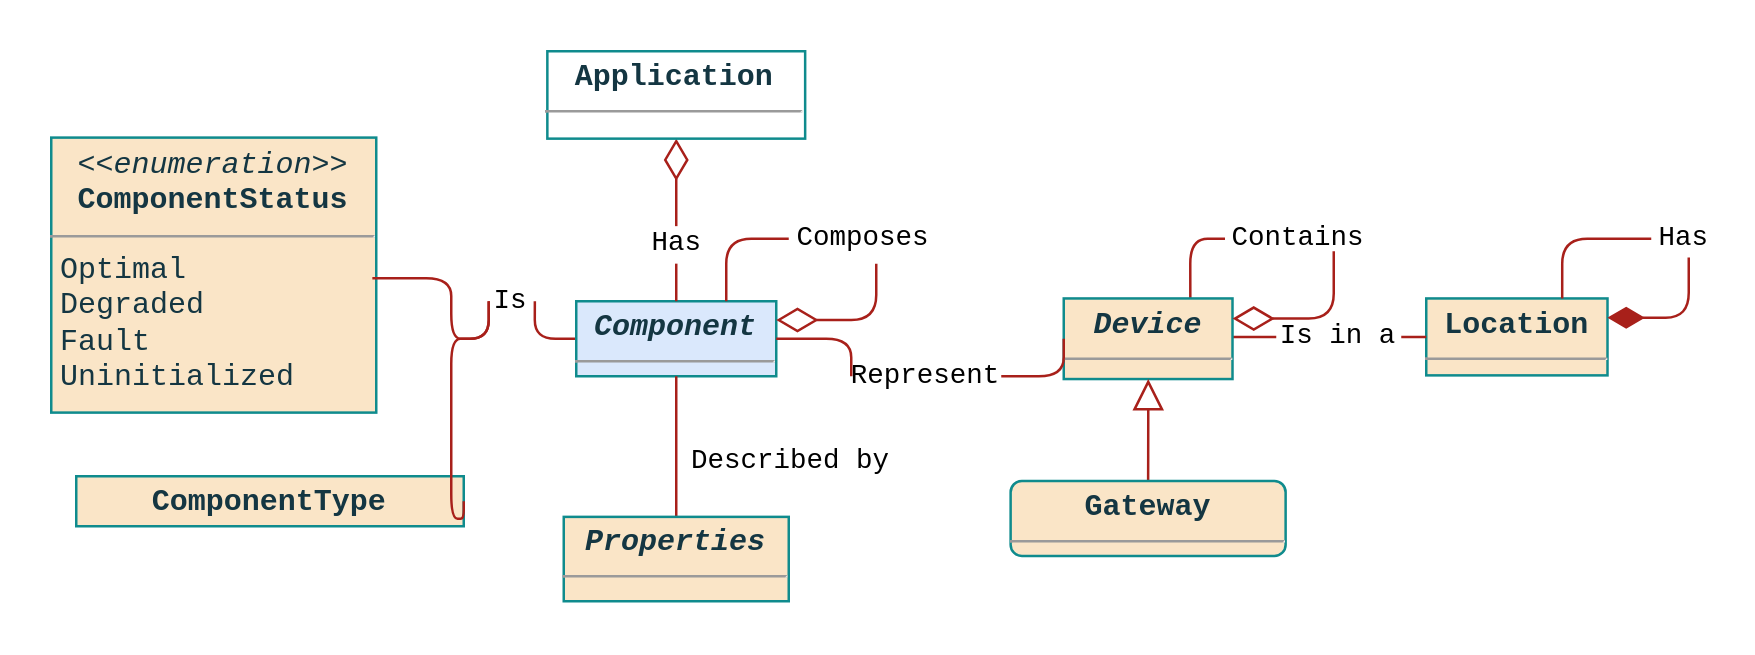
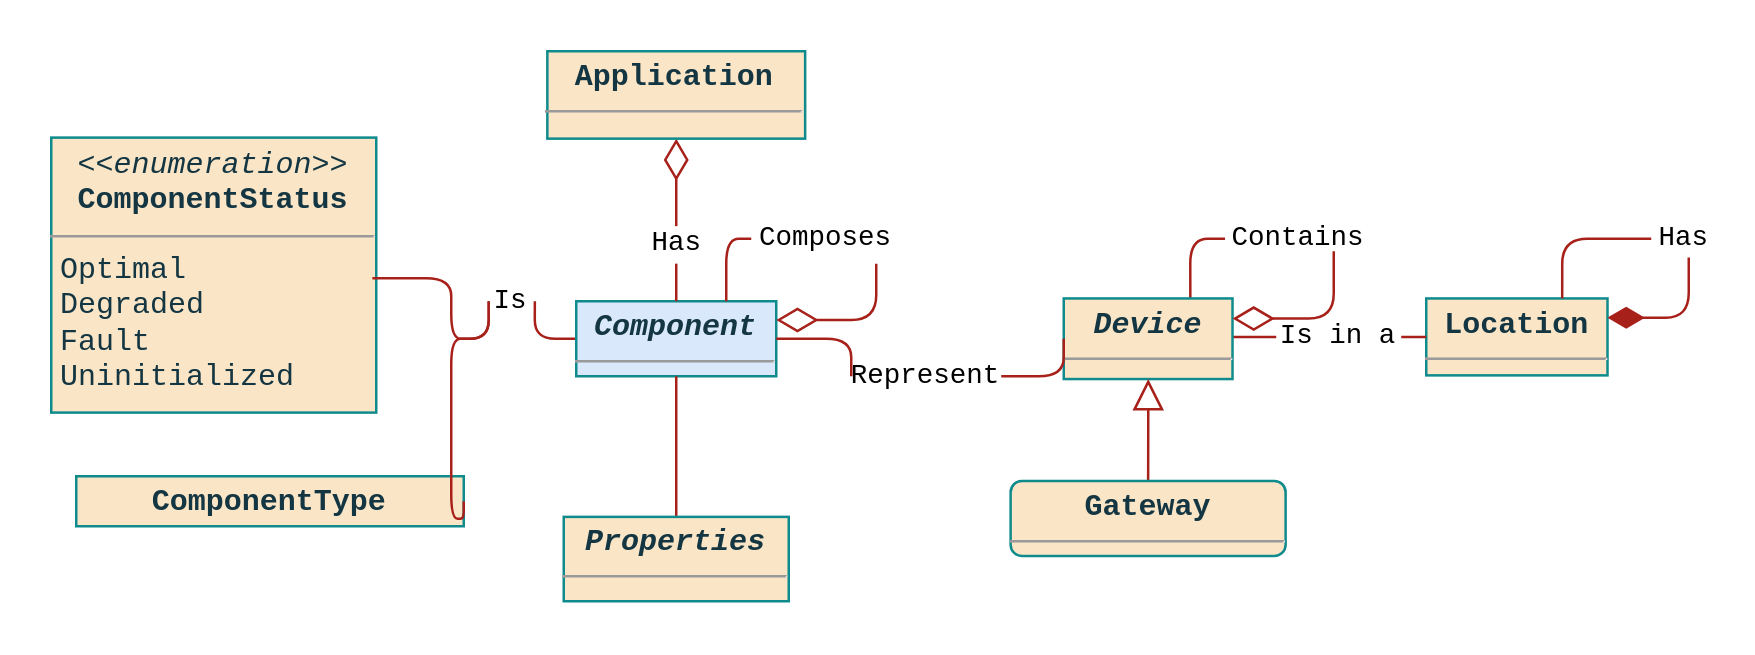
node "Application": fillcolor #ffffff -> #fae5c7
node "Composes": moved (864, 239) -> (826, 239)
node "Described by": removed
